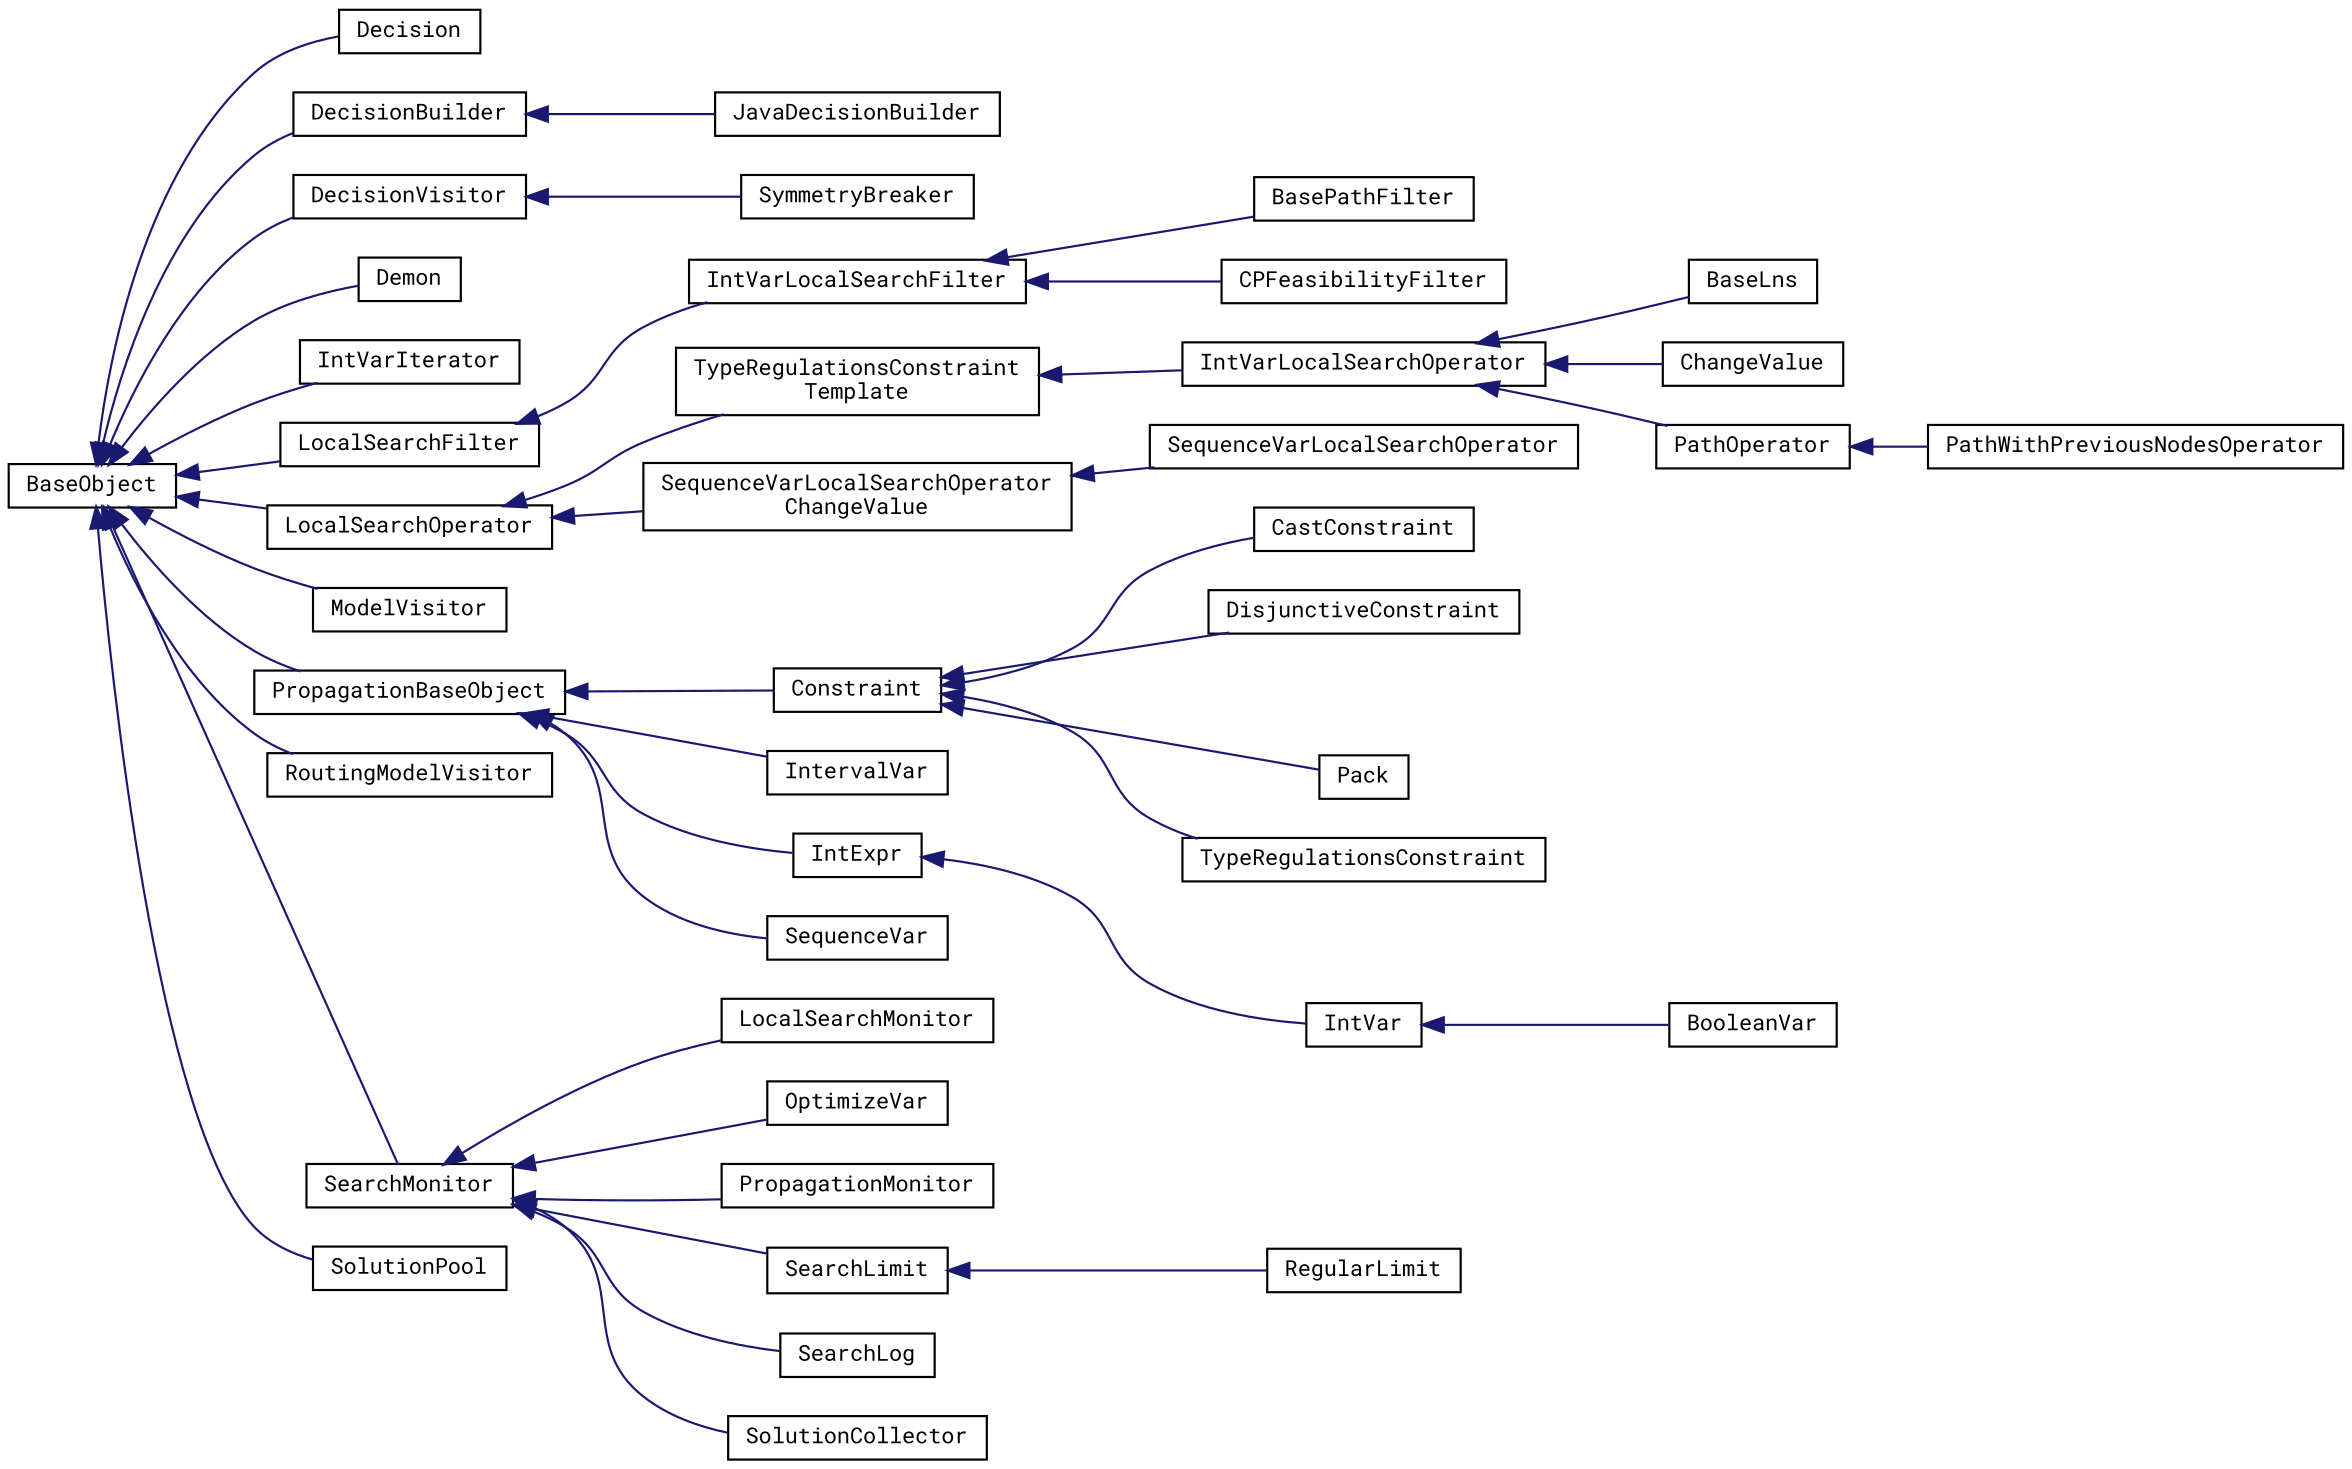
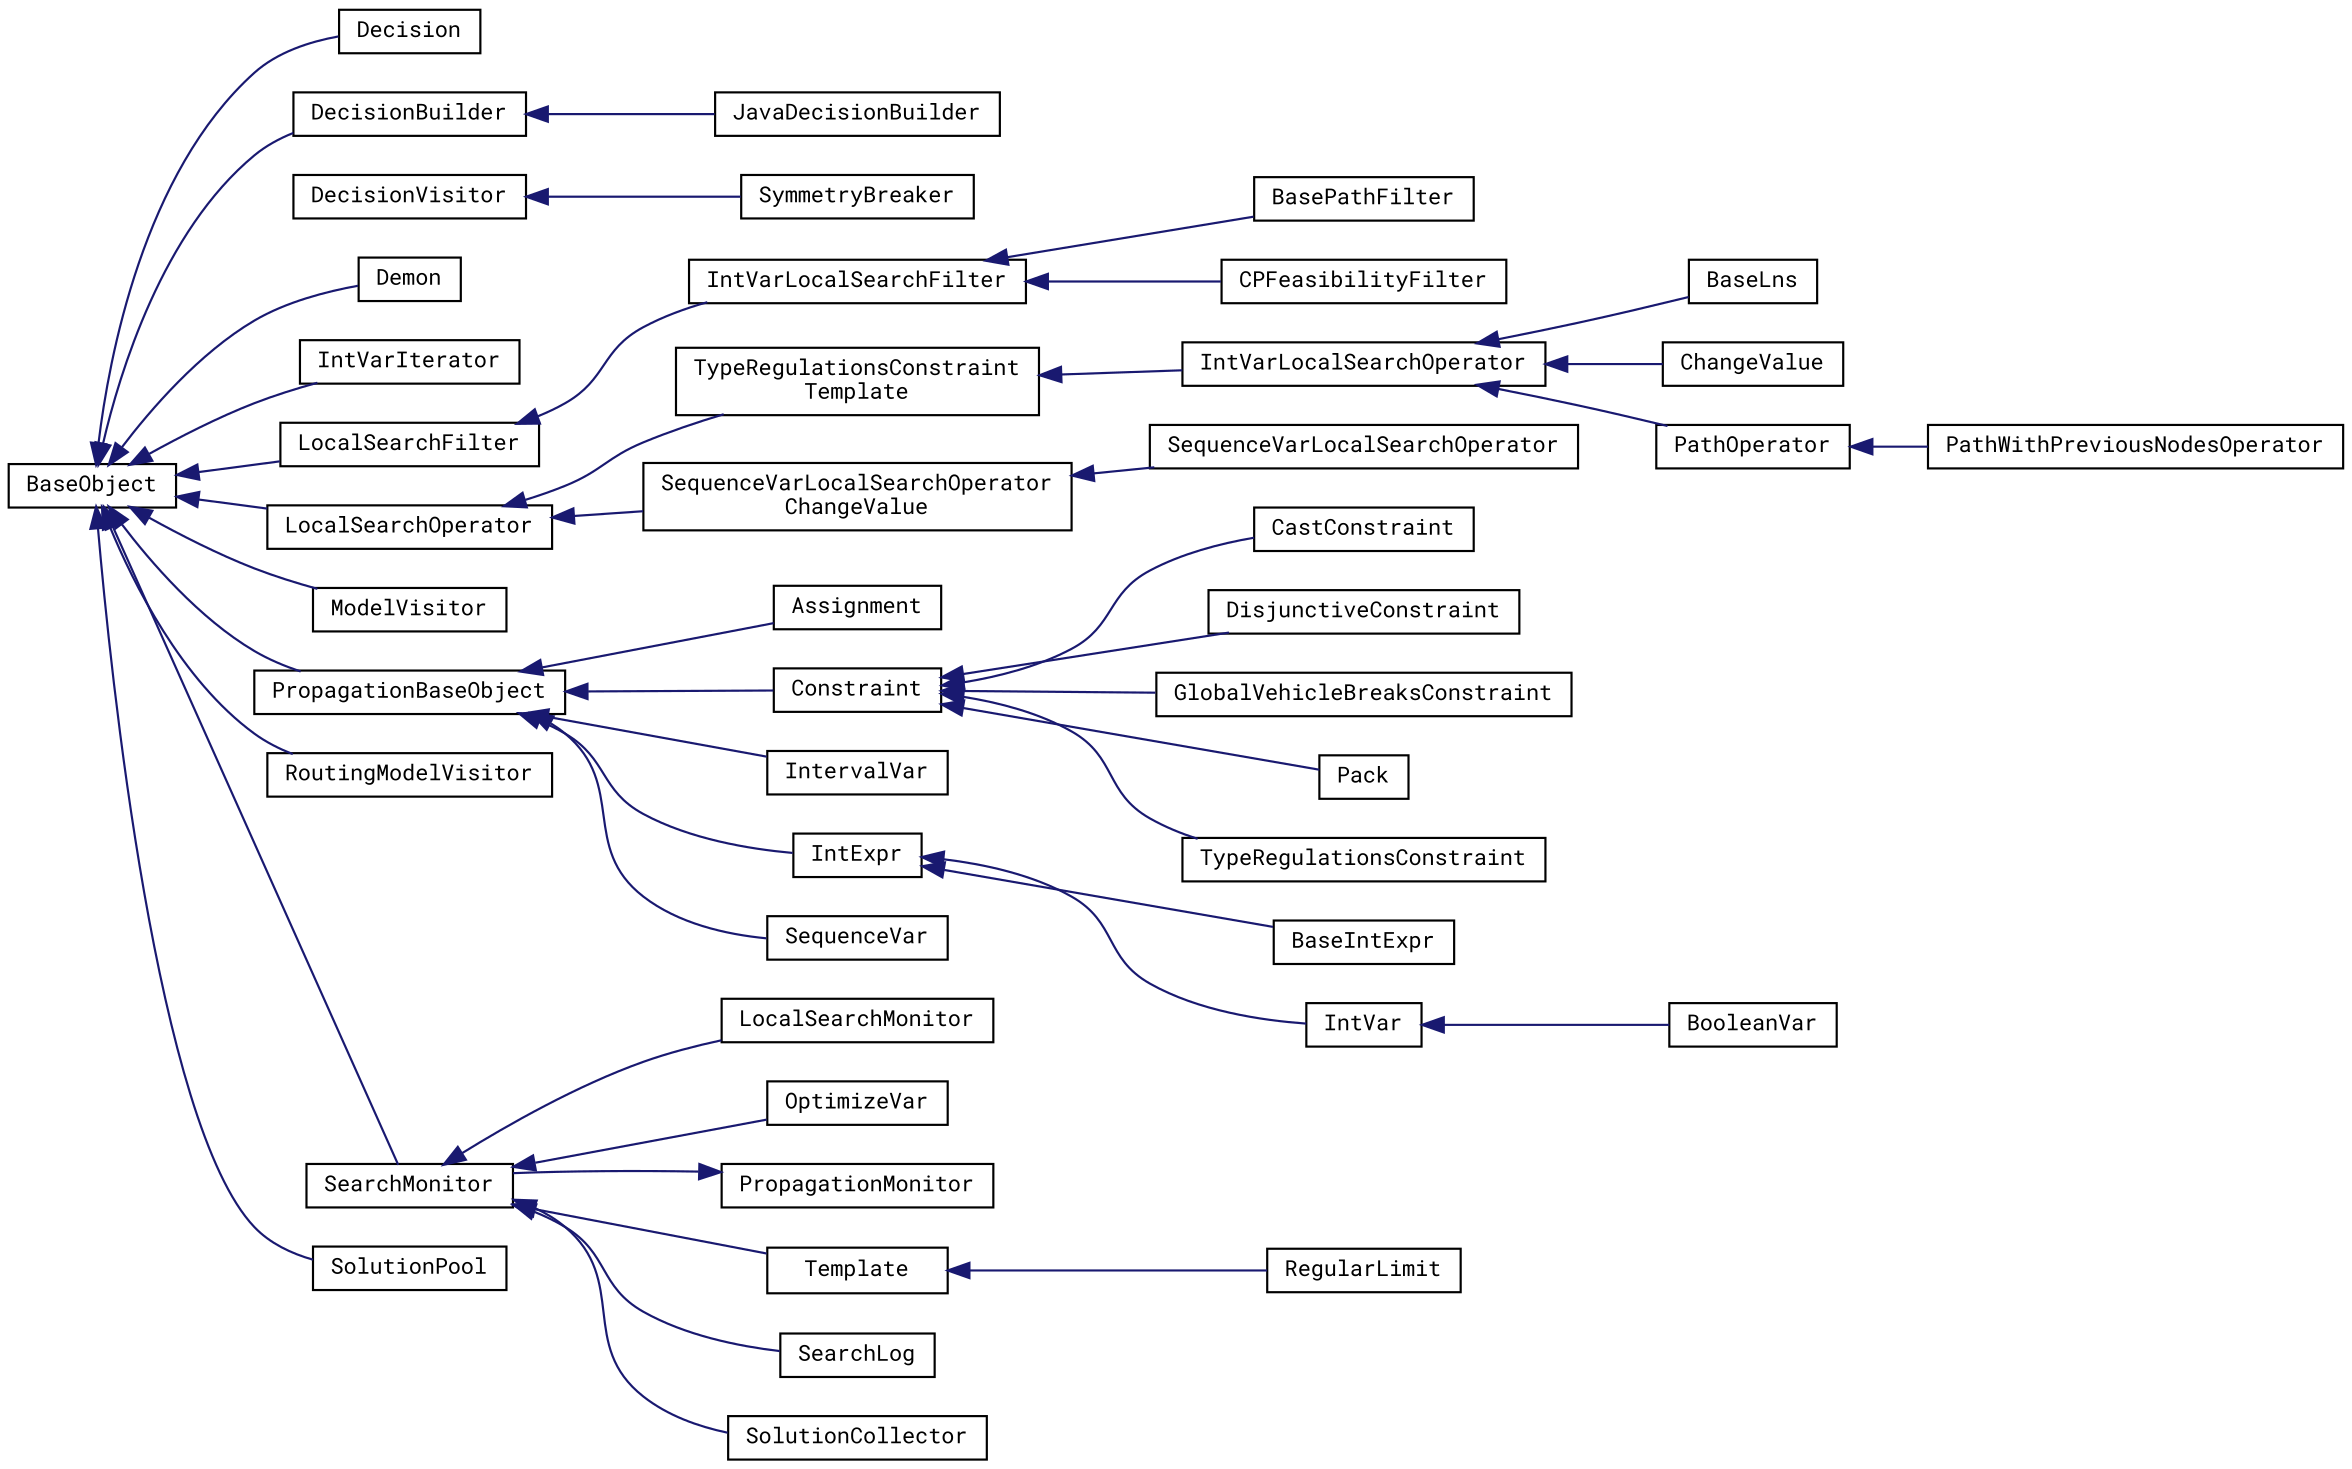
edge "DecisionVisitor" -> "BaseObject": removed
node "Assignment": added
node "GlobalVehicleBreaksConstraint": added
node "BaseIntExpr": added
edge "PropagationMonitor" -> "SearchMonitor": reversed
node "SearchLimit": label "SearchLimit" -> "Template"
